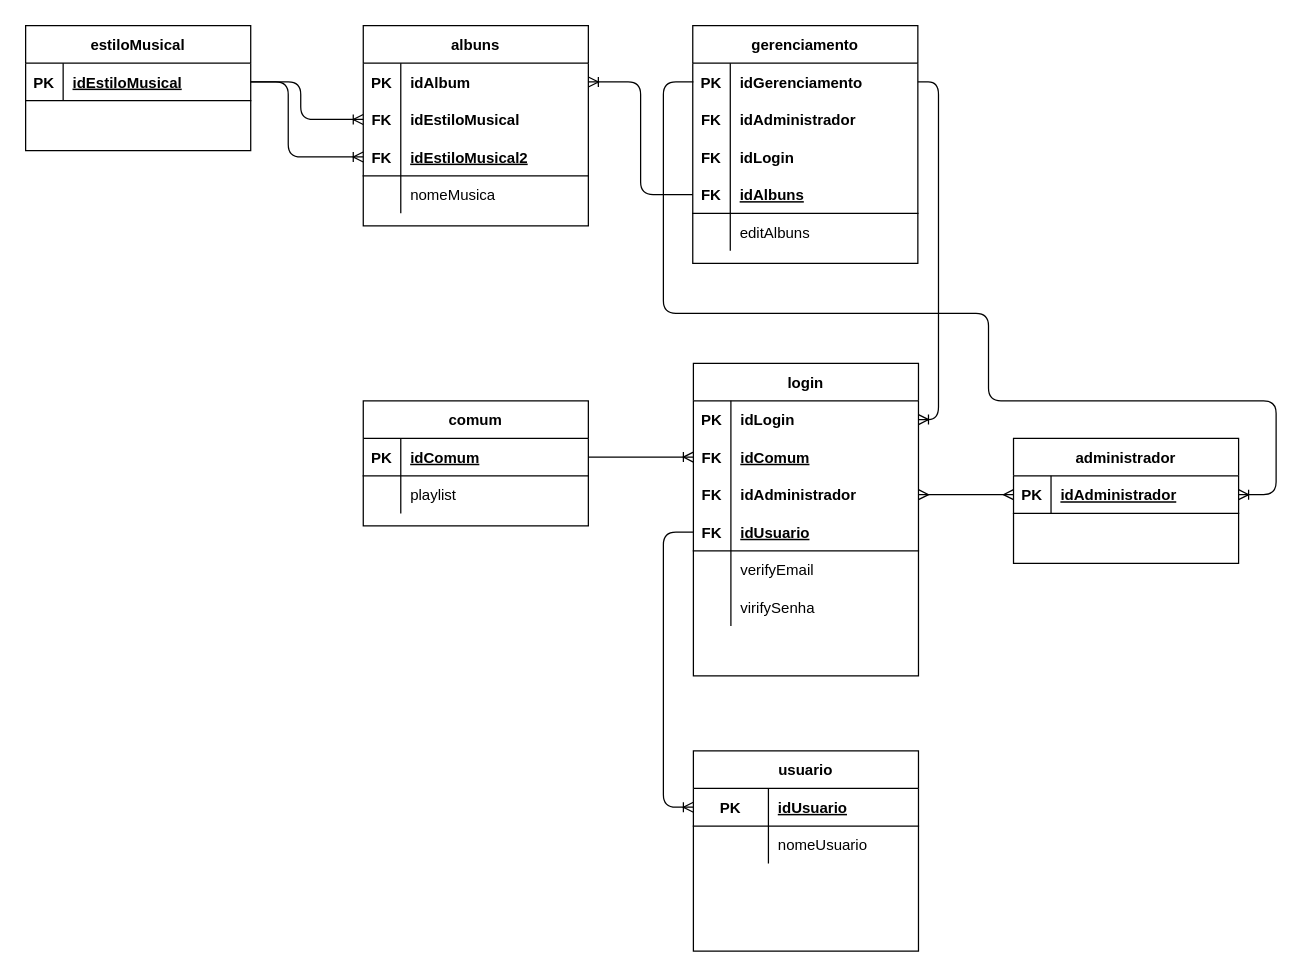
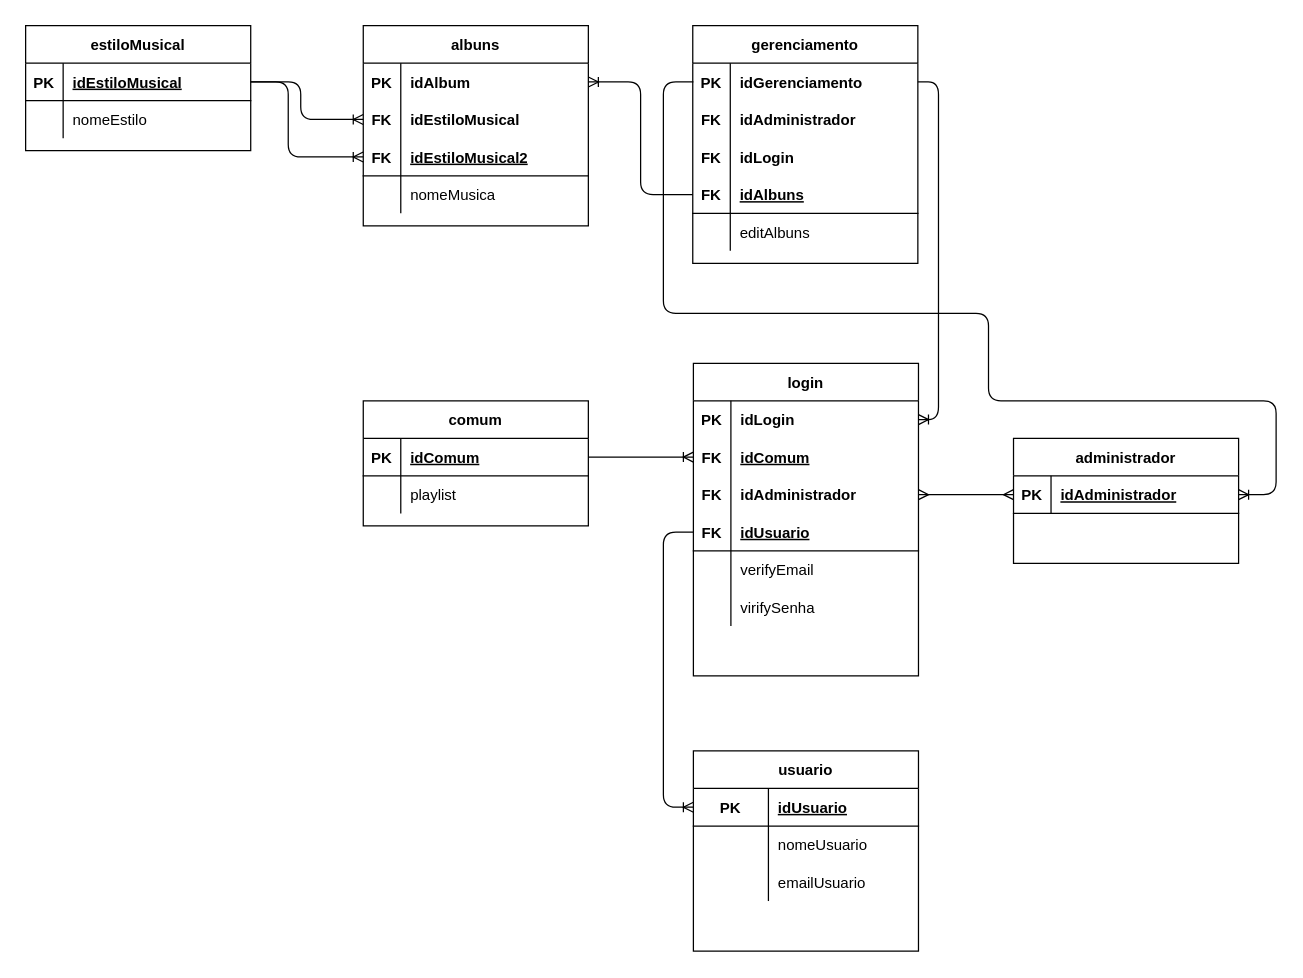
node "nomeEstilo": added
node "emailUsuario": added
